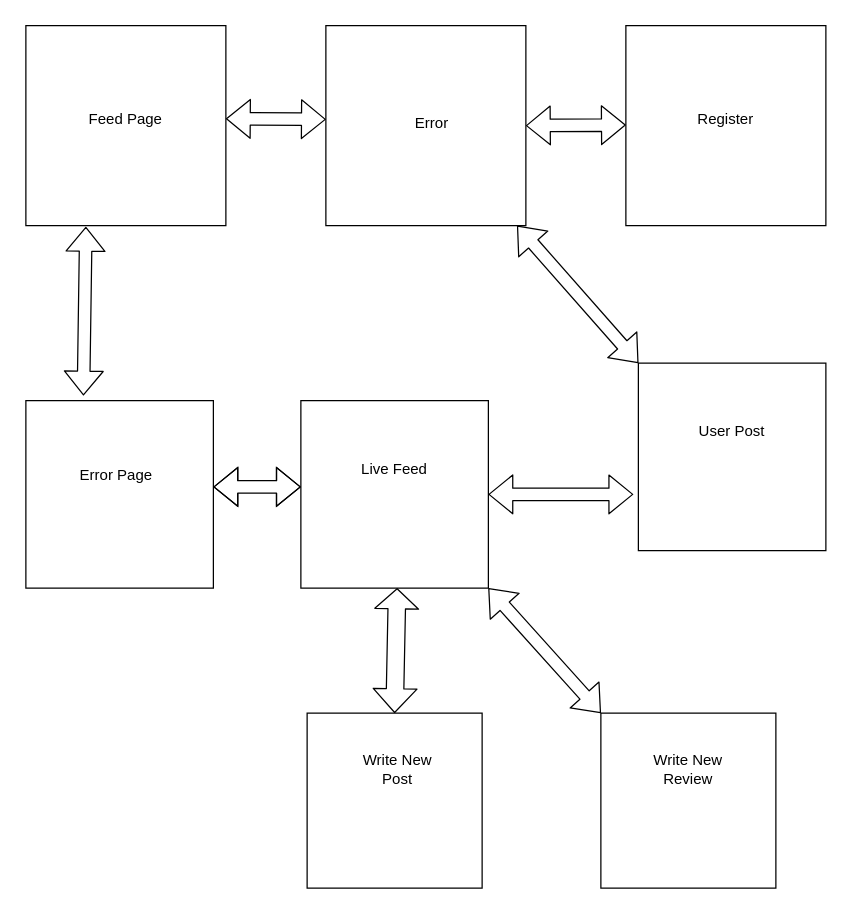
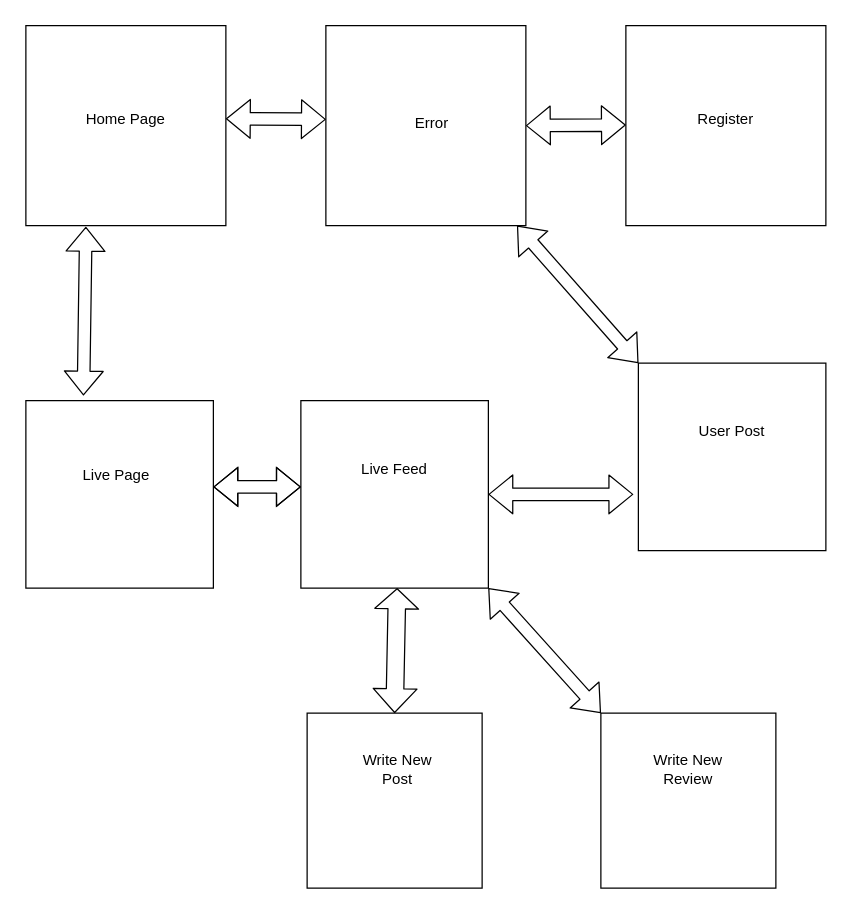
node "Feed Page": label "Feed Page" -> "Home Page"
node "Error Page": label "Error Page" -> "Live Page"
